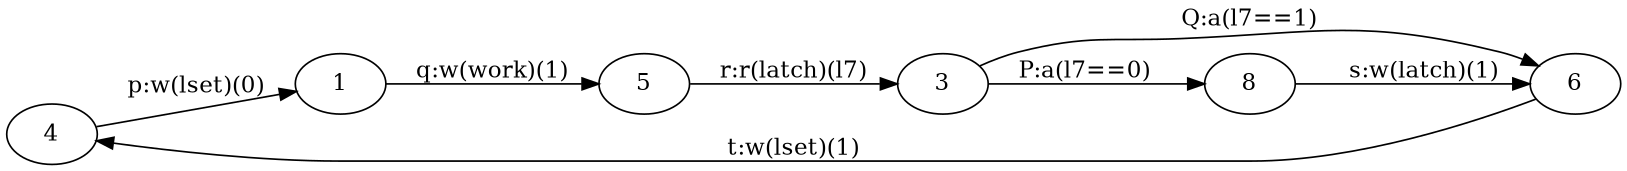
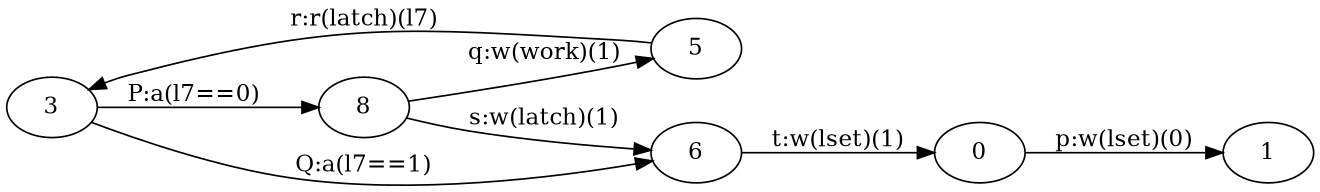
edge "1" -> "5": now "8" -> "5"
node "4": label "4" -> "0"
